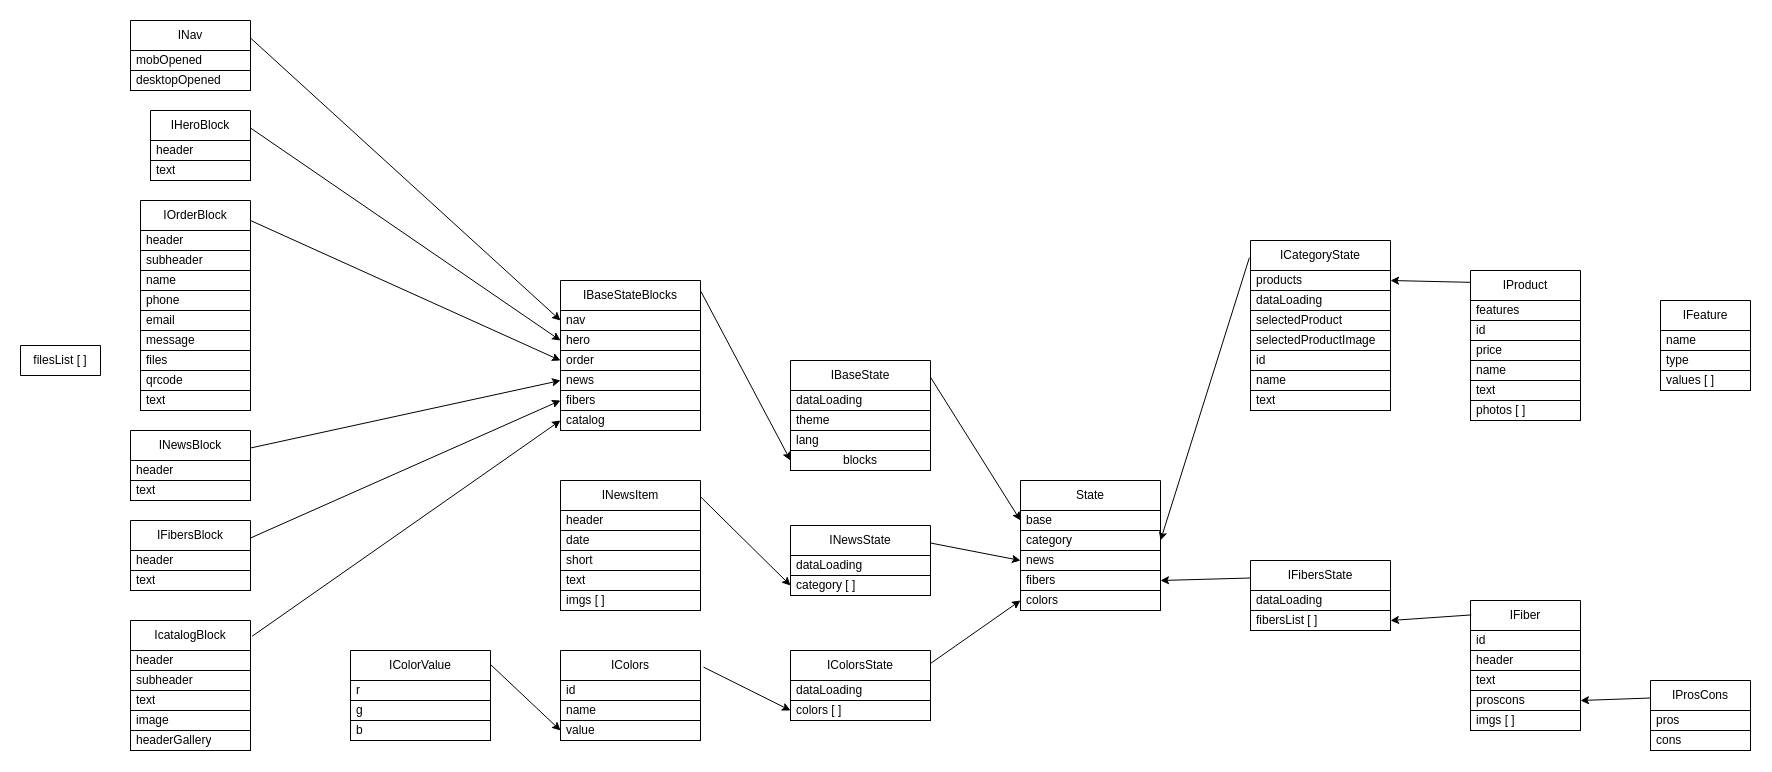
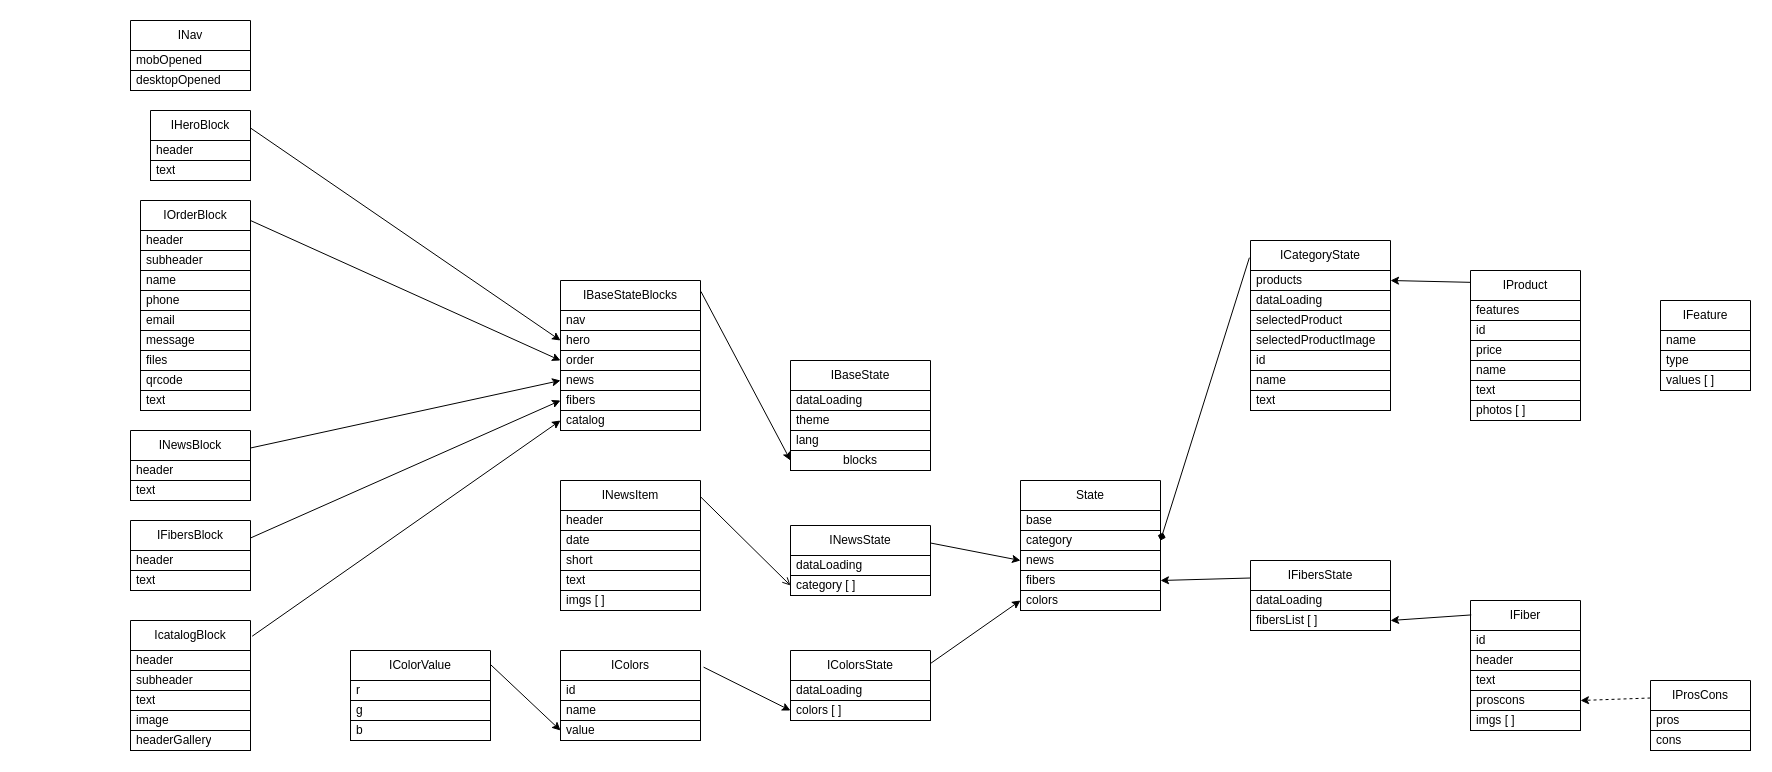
edge "INav" -> "nav": removed
node "filesList [ ]": removed
edge "IBaseState" -> "base": removed
edge "ICategoryState" -> "category": arrowhead classic -> diamond
edge "INewsItem" -> "category [ ]": arrowhead classic -> open
edge "IProsCons" -> "proscons": style solid -> dashed
